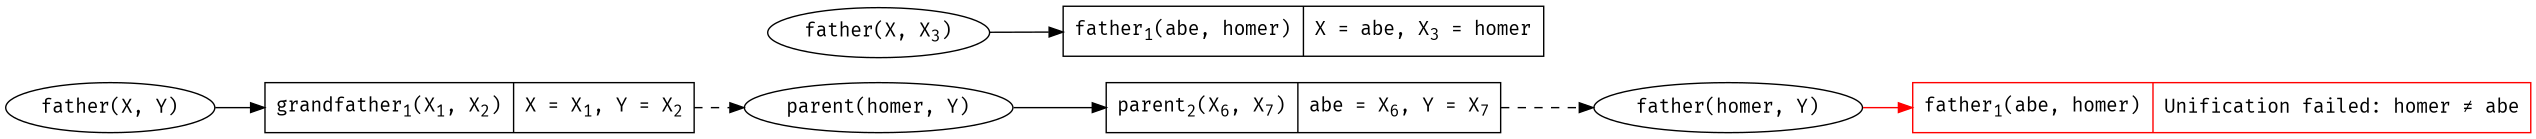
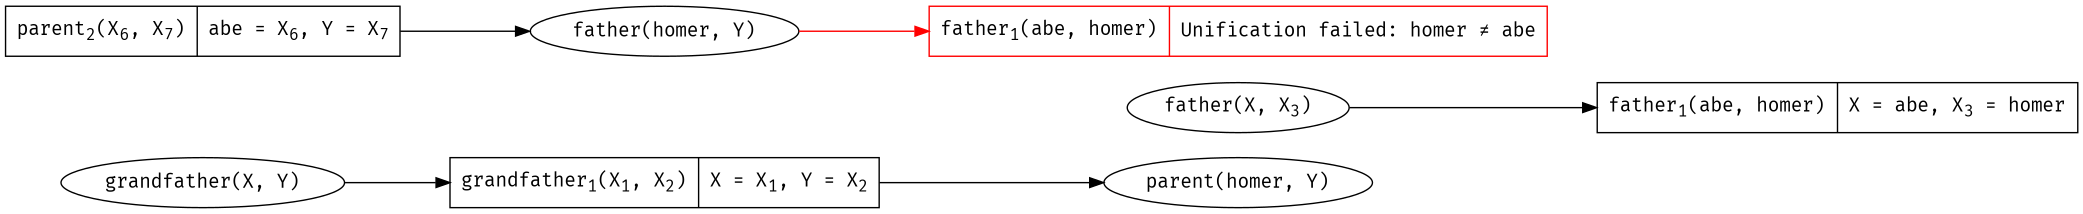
node "father(X, Y)": label "father(X, Y)" -> "grandfather(X, Y)"
edge "grandfather" -> "parent(homer, Y)": style dashed -> solid
edge "parent(homer, Y)" -> "parent": removed
edge "parent" -> "father(homer, Y)": style dashed -> solid
